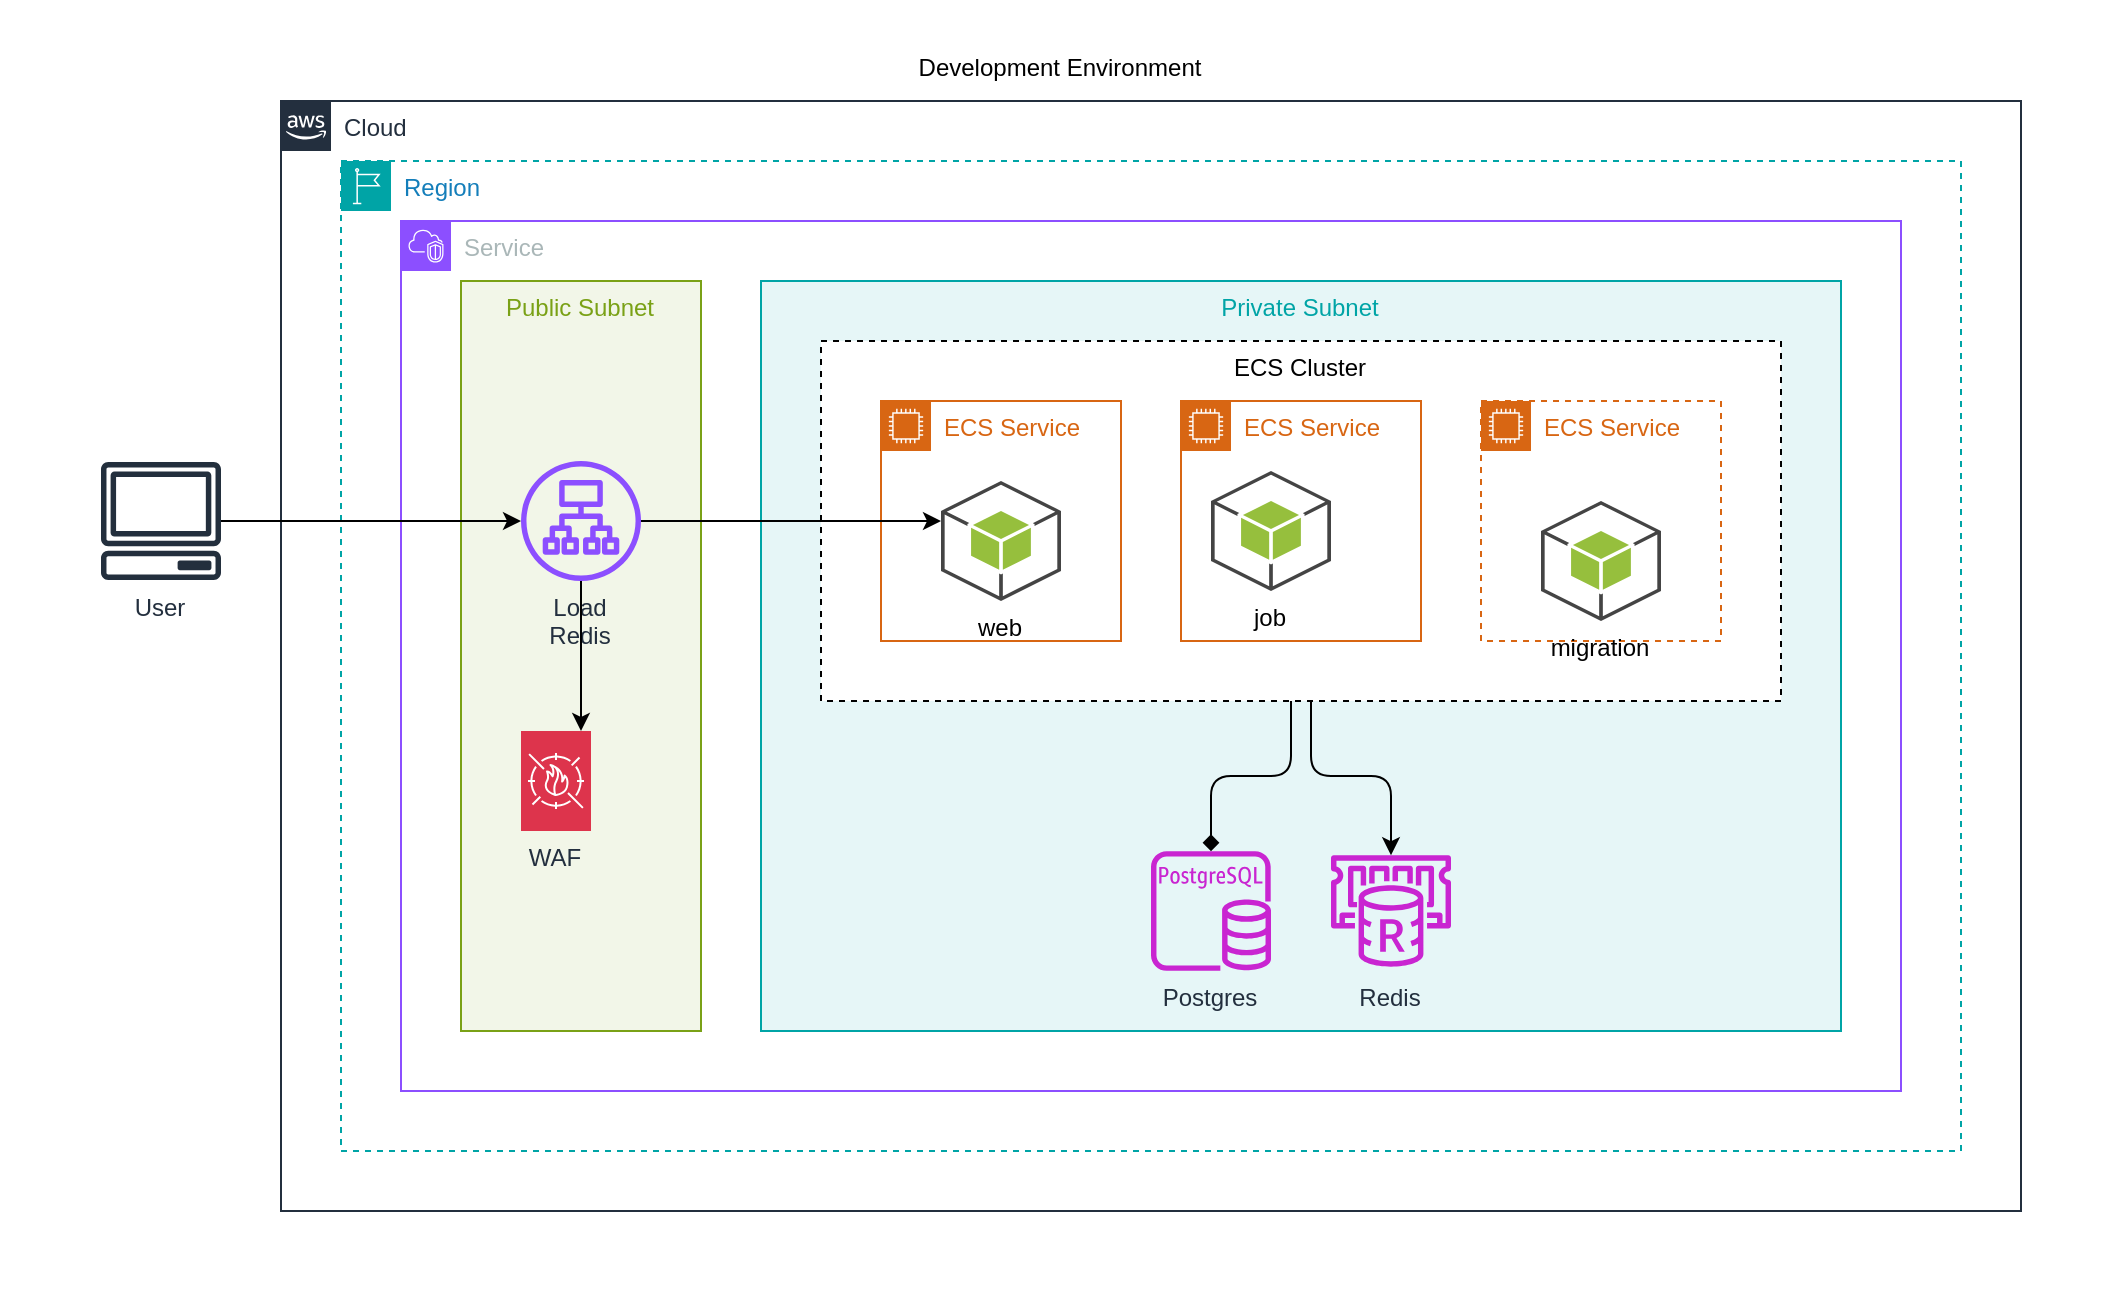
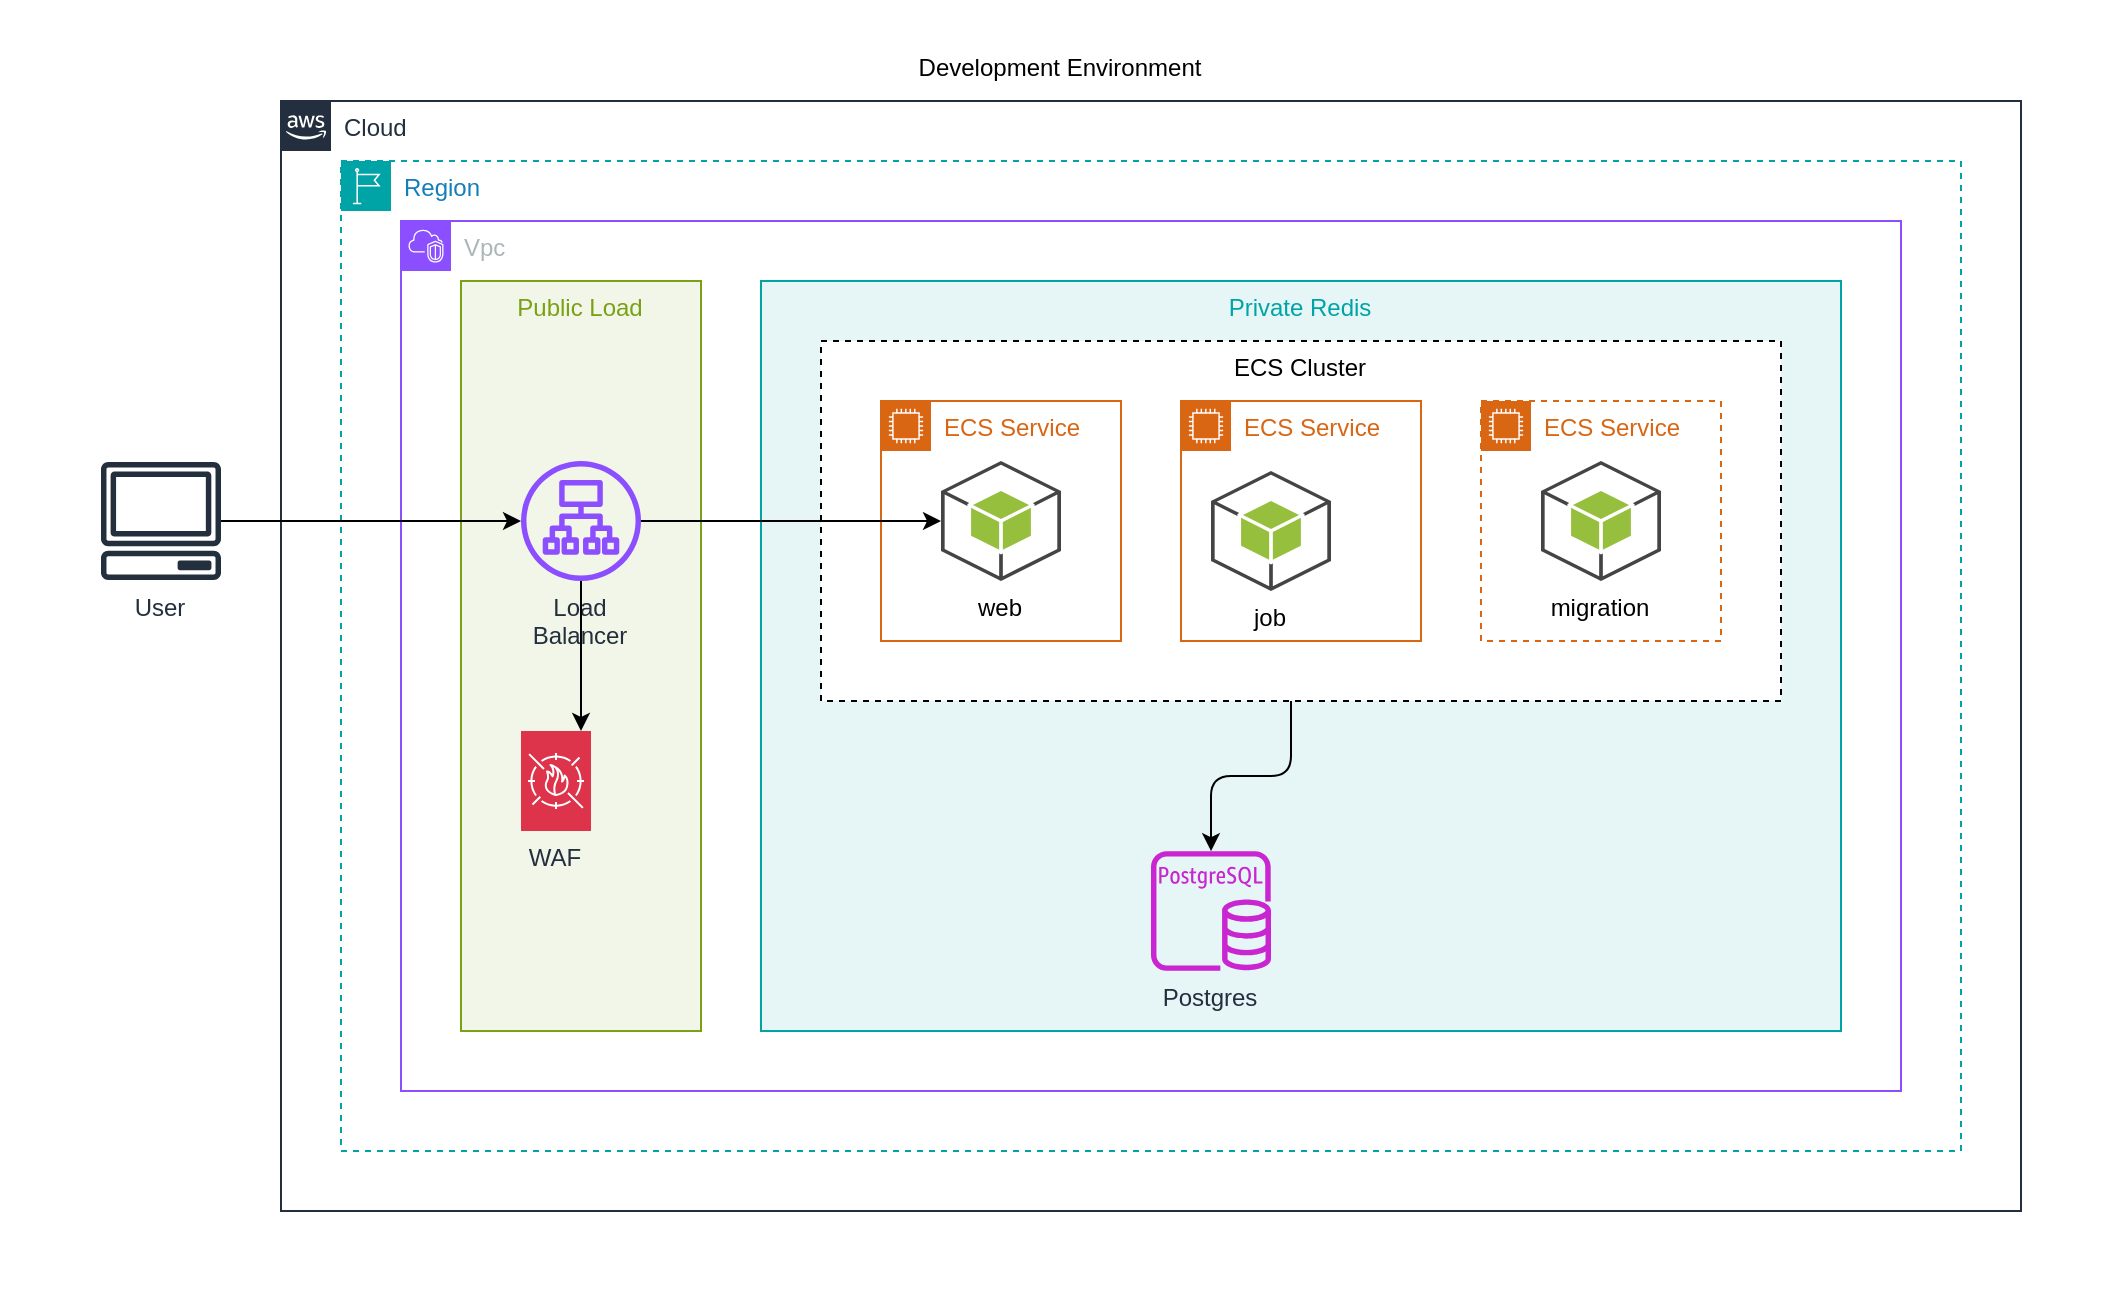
node "Service": label "Service" -> "Vpc"
node "Public Subnet": label "Public Subnet" -> "Public Load"
node "Private Subnet": label "Private Subnet" -> "Private Redis"
node "web": moved (1001, 541) -> (1001, 521)
node "migration": moved (1601, 561) -> (1601, 521)
node "Load Redis": label "Load Redis" -> "Load Balancer"
edge "ECS Cluster" -> "Redis": removed
edge "ECS Cluster" -> "Postgres": arrowhead diamond -> classic
node "Redis": removed
